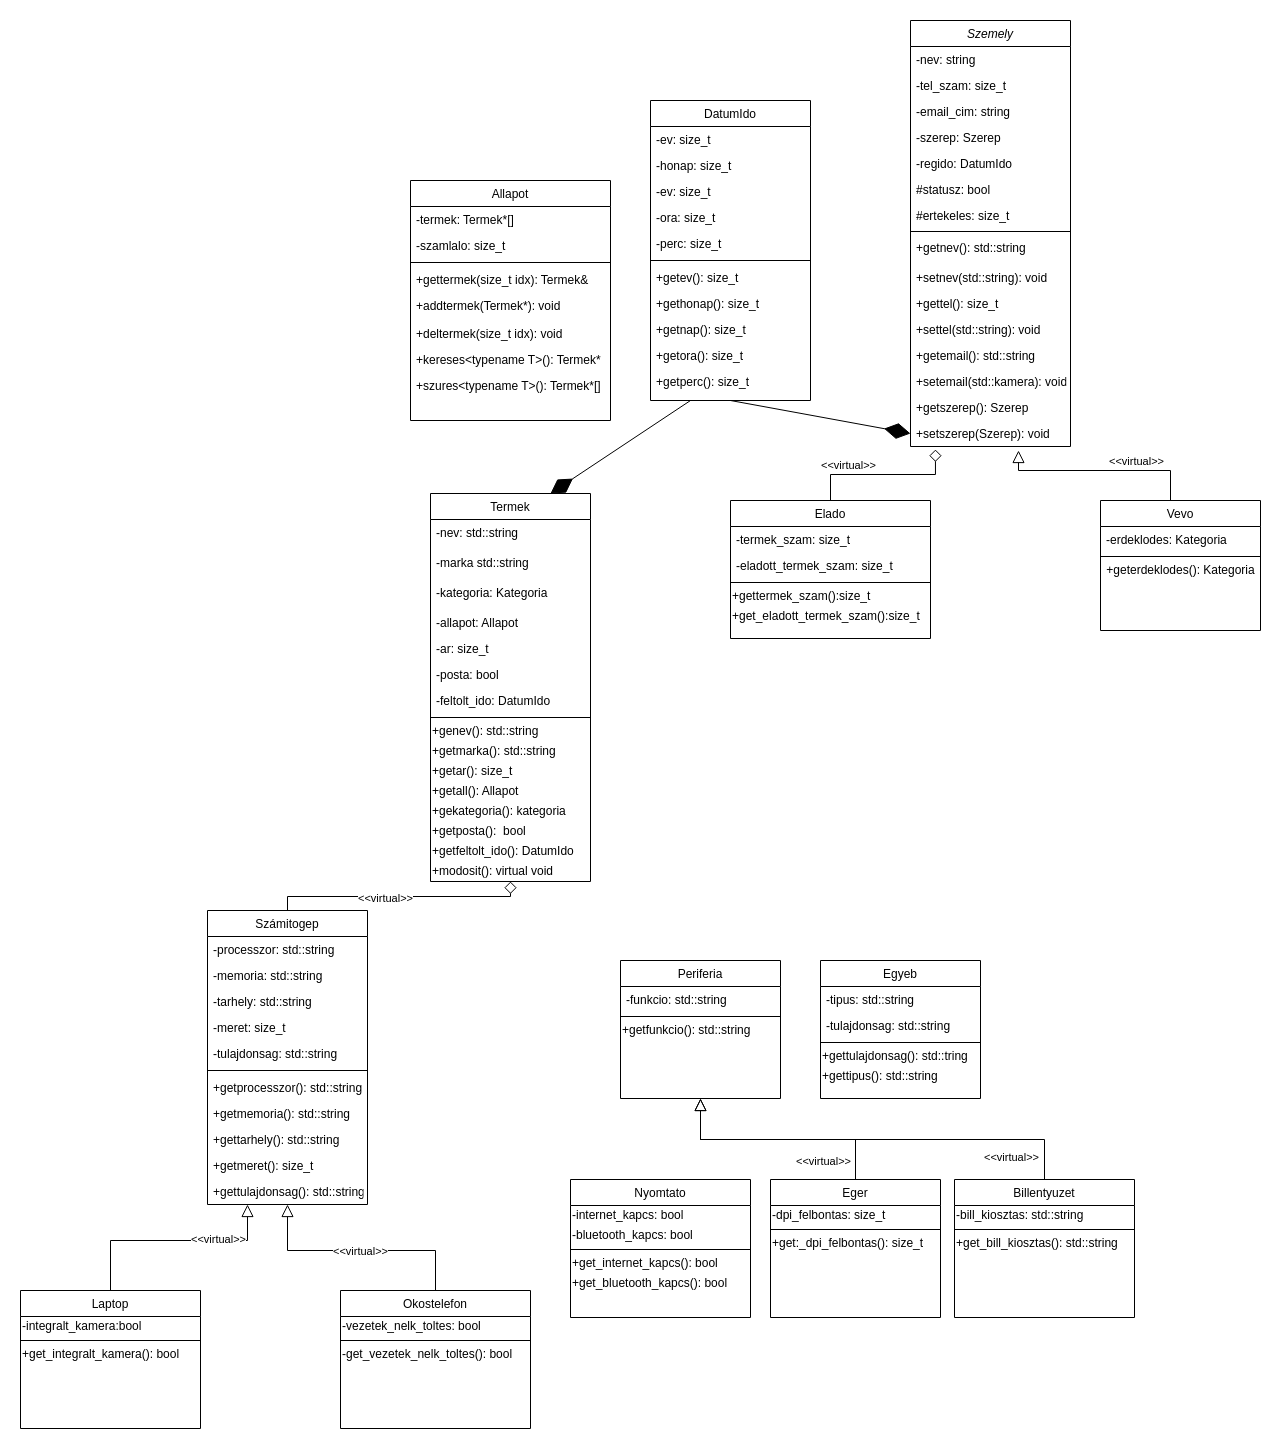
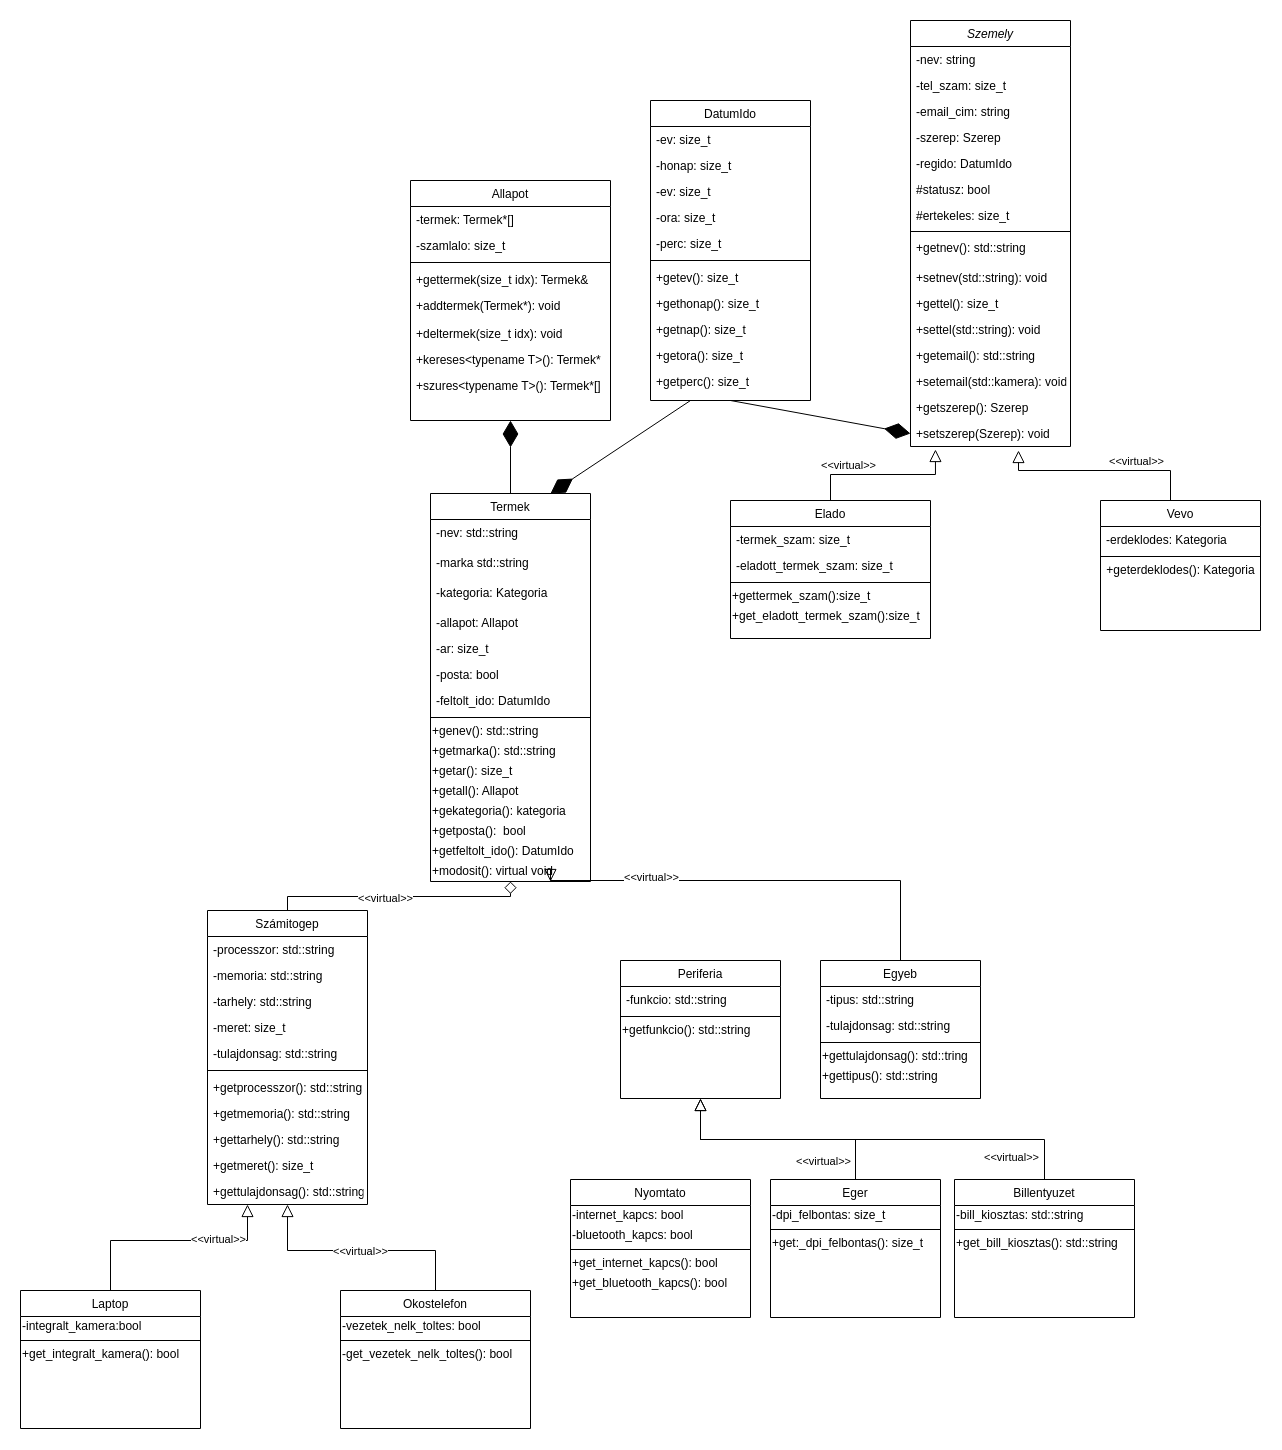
edge "Elado" -> "+setszerep(Szerep): void": arrowhead diamond -> block
edge "Termek" -> "Allapot": added
edge "Egyeb" -> "Termek": added, label "<<virtual>>"
